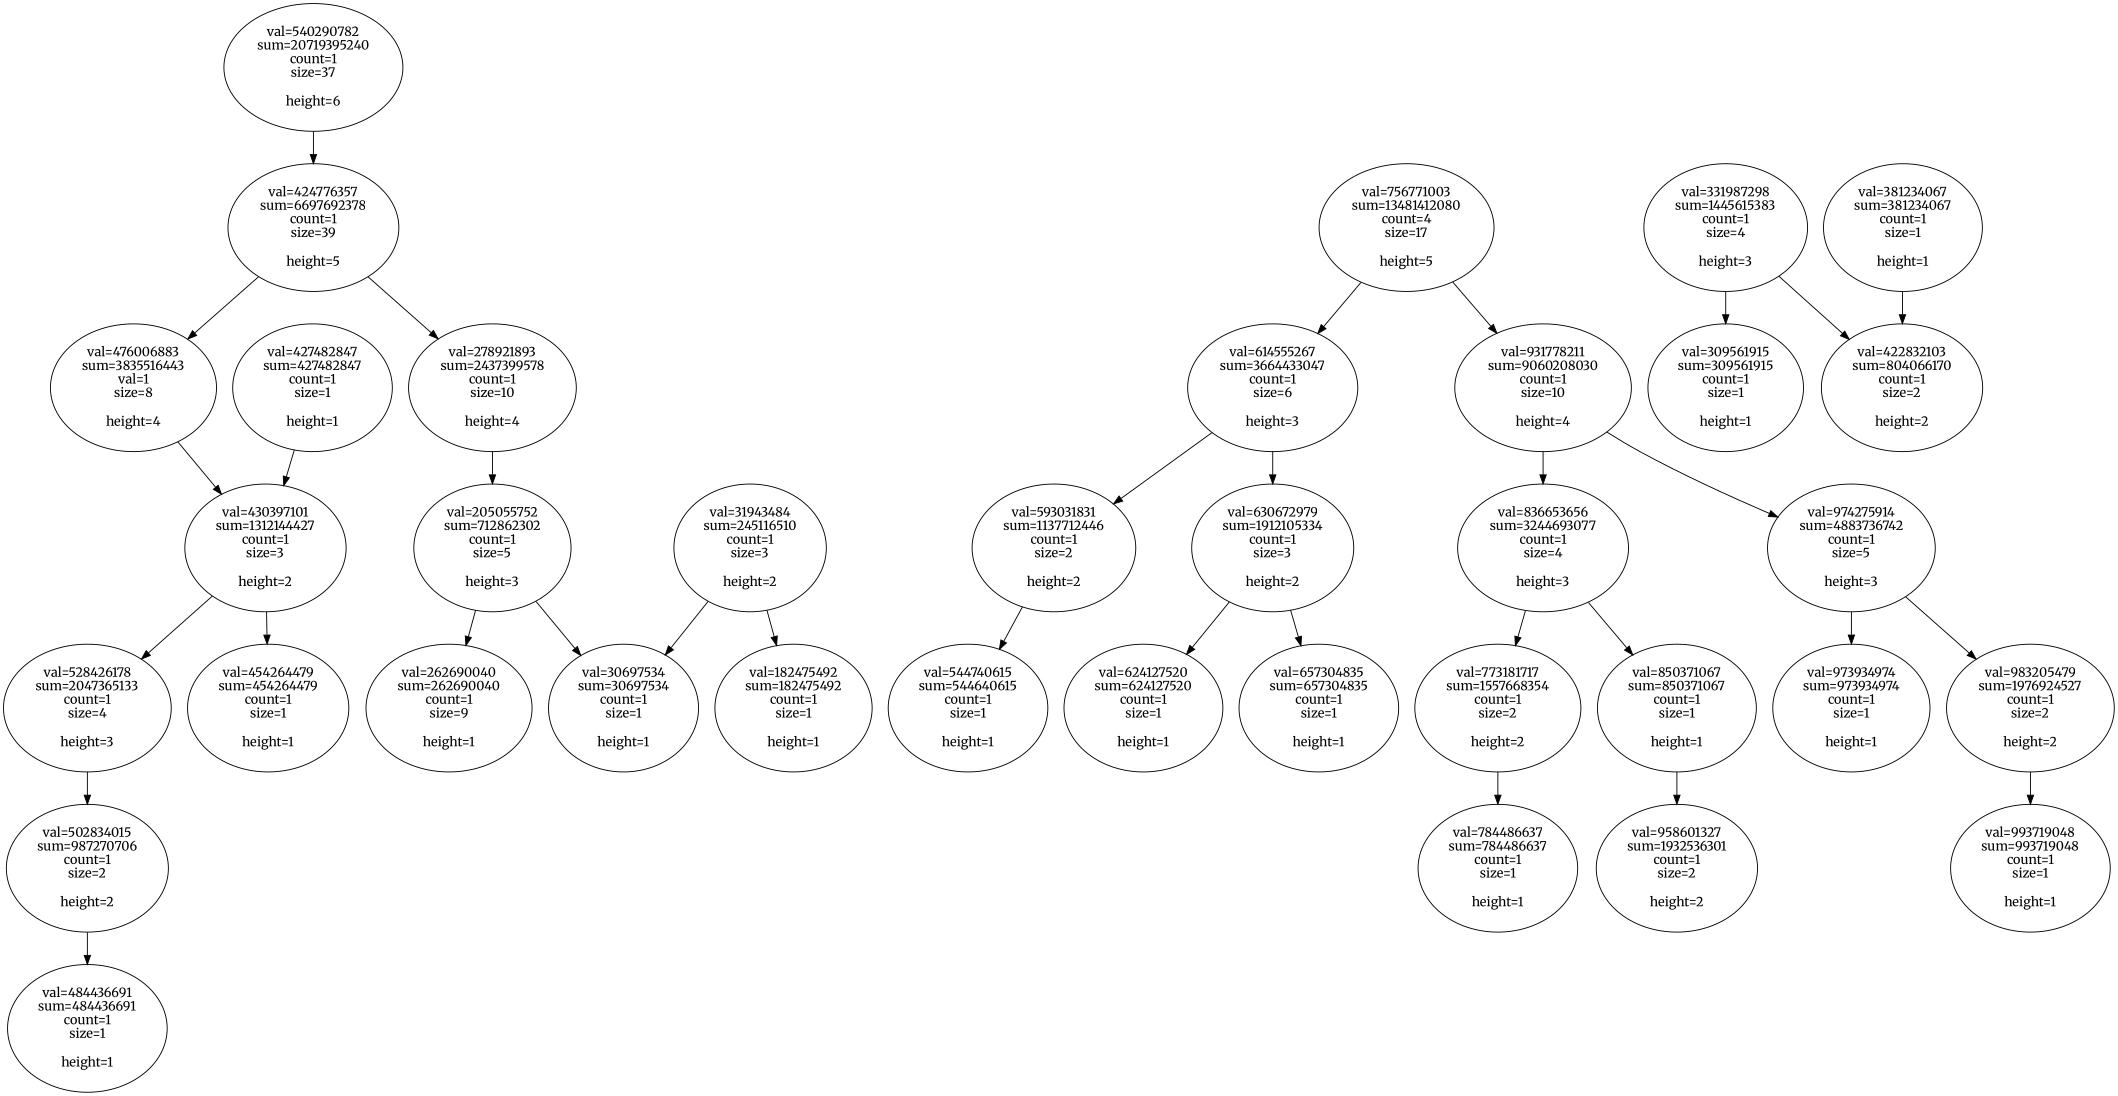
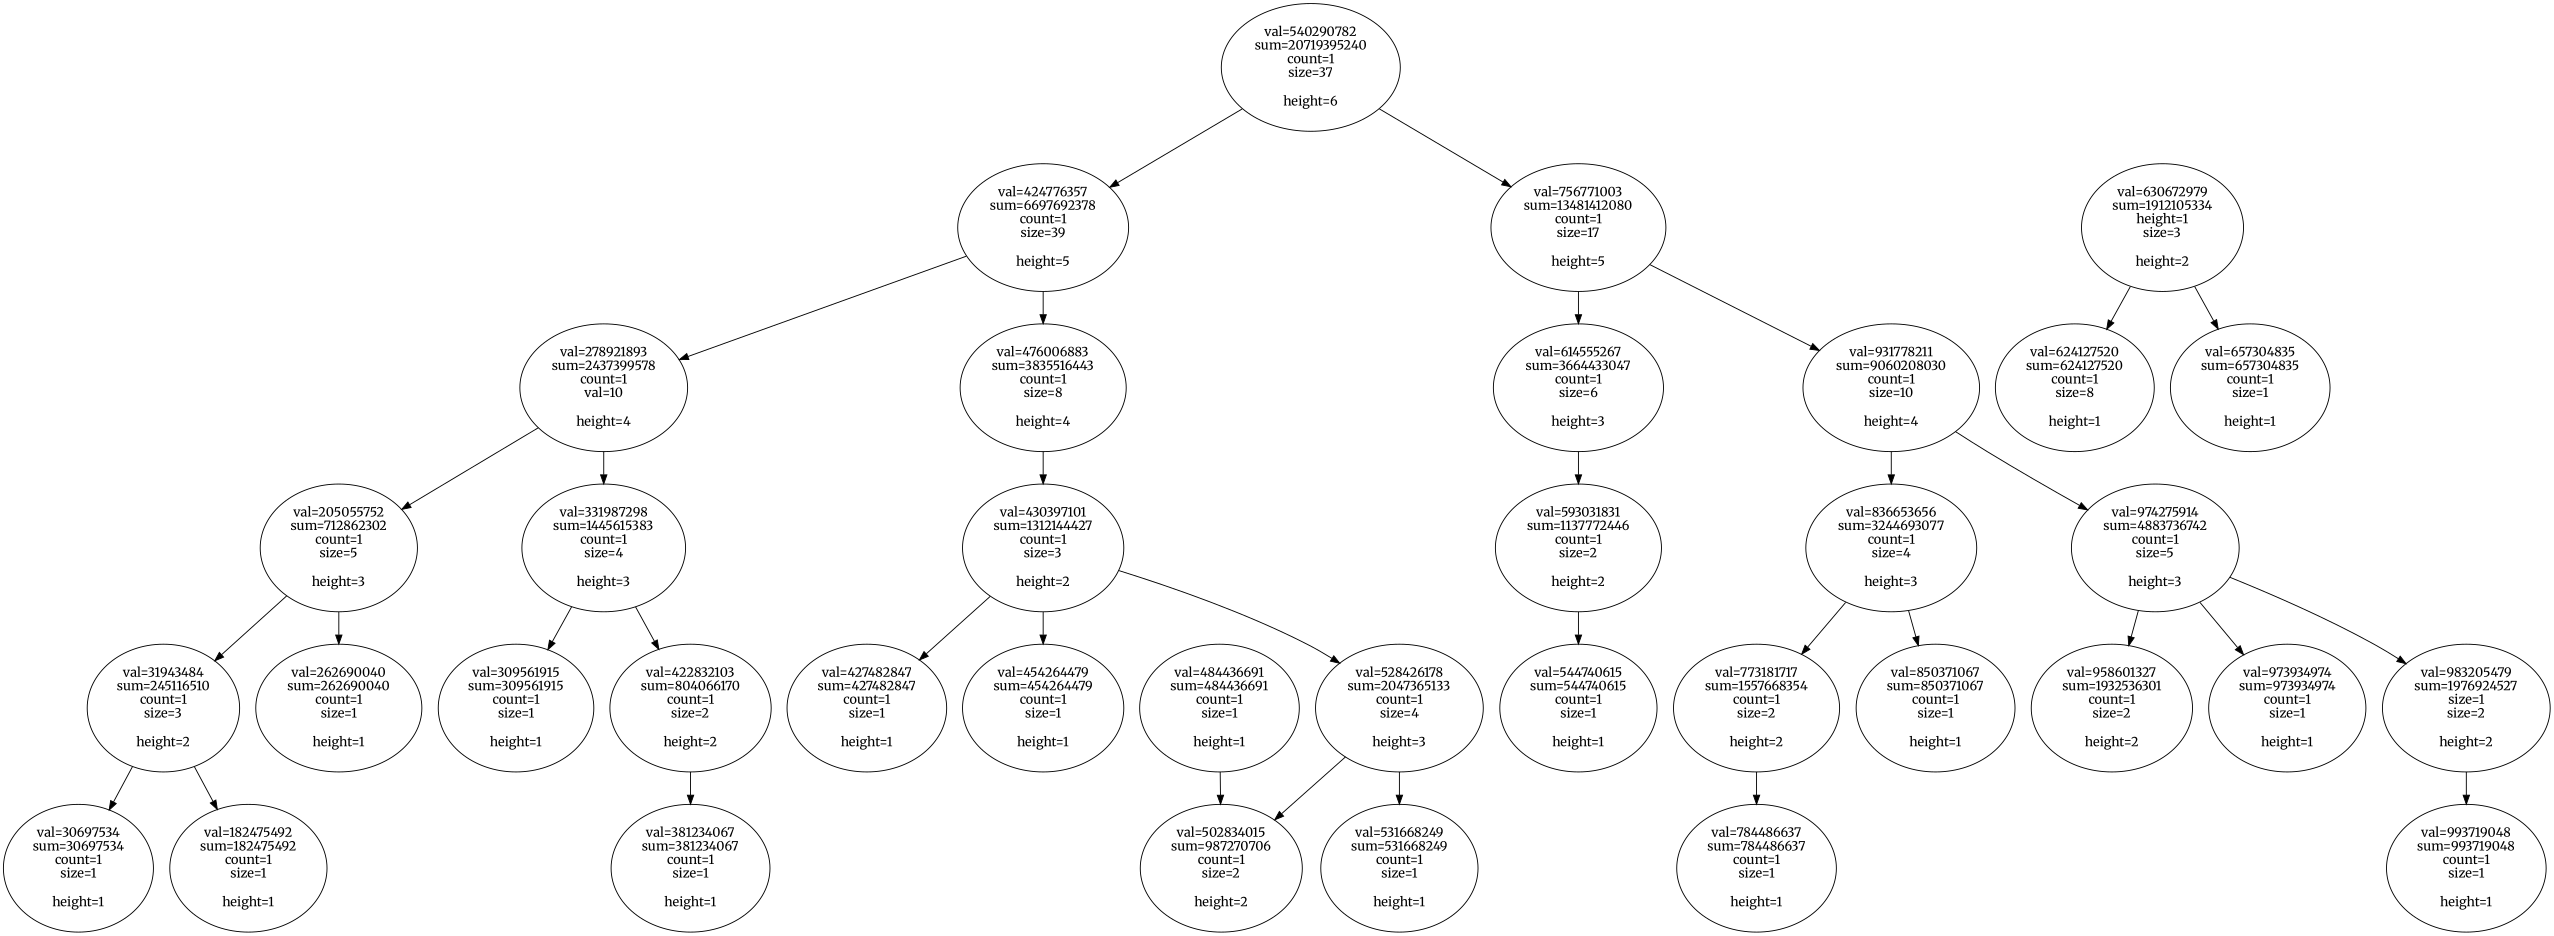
edge "val=540290782" -> "val=756771003": added
node "val=756771003": text "count=4" -> "count=1"
edge "val=381234067" -> "val=422832103": reversed
node "val=476006883": text "val=1" -> "count=1"
node "val=278921893": text "size=10" -> "val=10"
edge "val=427482847" -> "val=430397101": reversed
edge "val=278921893" -> "val=331987298": added
edge "val=614555267" -> "val=630672979": removed
node "val=593031831": text "sum=1137712446" -> "sum=1137772446"
node "val=630672979": text "count=1" -> "height=1"
edge "val=205055752" -> "val=30697534": now "val=205055752" -> "val=31943484"
node "val=544740615": text "sum=544640615" -> "sum=544740615"
node "val=983205479": text "count=1" -> "size=1"
node "val=262690040": text "size=9" -> "size=1"
node "val=624127520": text "size=1" -> "size=8"
edge "val=850371067" -> "val=958601327": now "val=974275914" -> "val=958601327"
node "val=531668249": added
edge "val=502834015" -> "val=484436691": reversed
